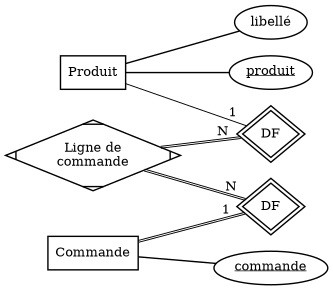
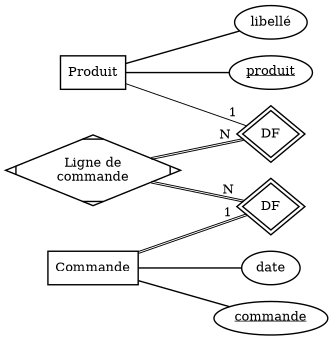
node "date": added
